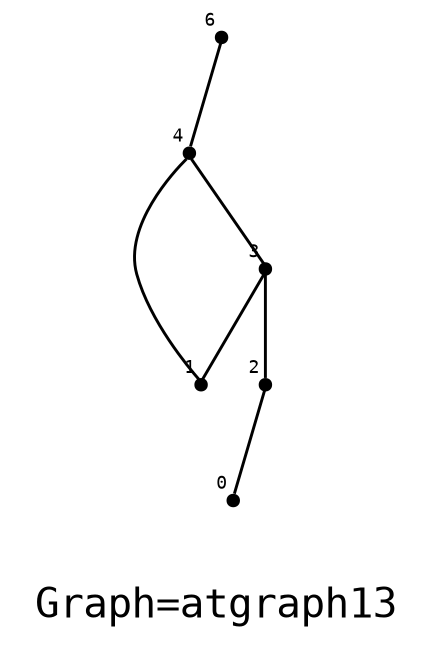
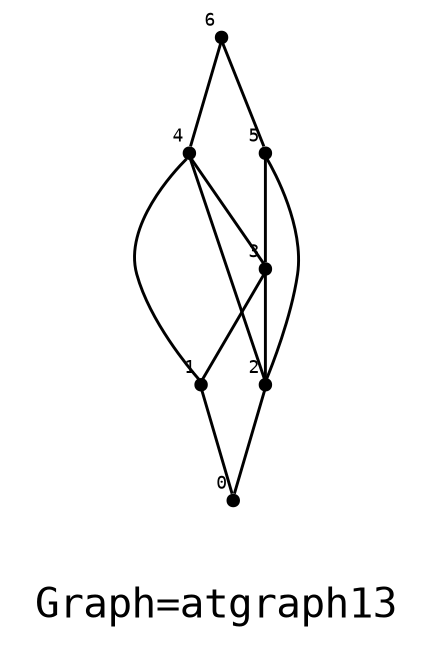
node "5": added
edge "4" -- "2": added
edge "1" -- "0": added
